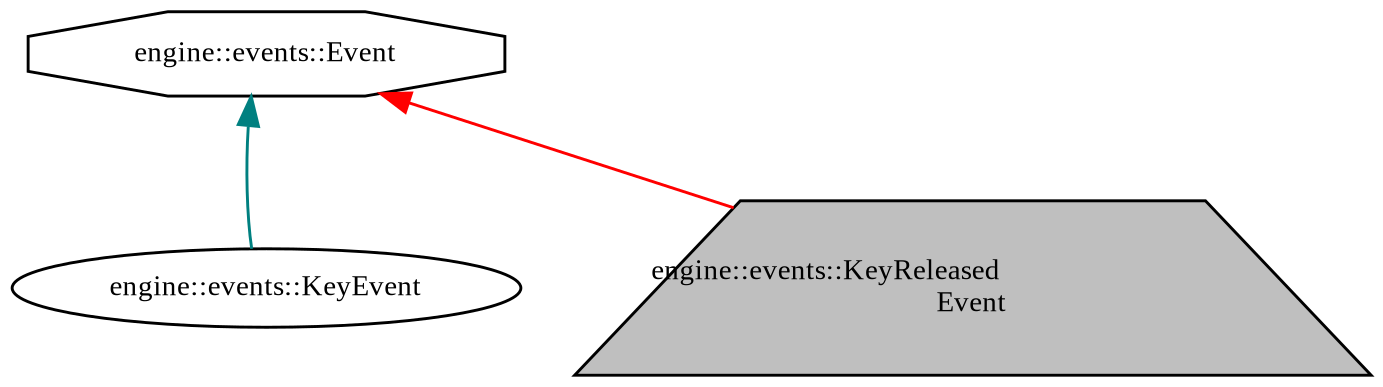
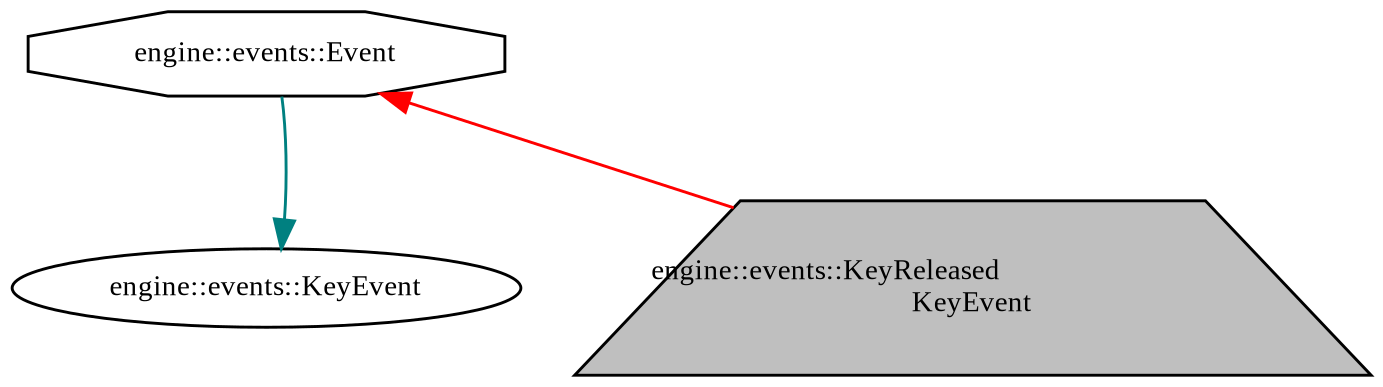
edge "engine::events::KeyEvent" -> "engine::events::Event": reversed
node "engine::events::KeyReleased Event": label "engine::events::KeyReleased Event" -> "engine::events::KeyReleased KeyEvent"
